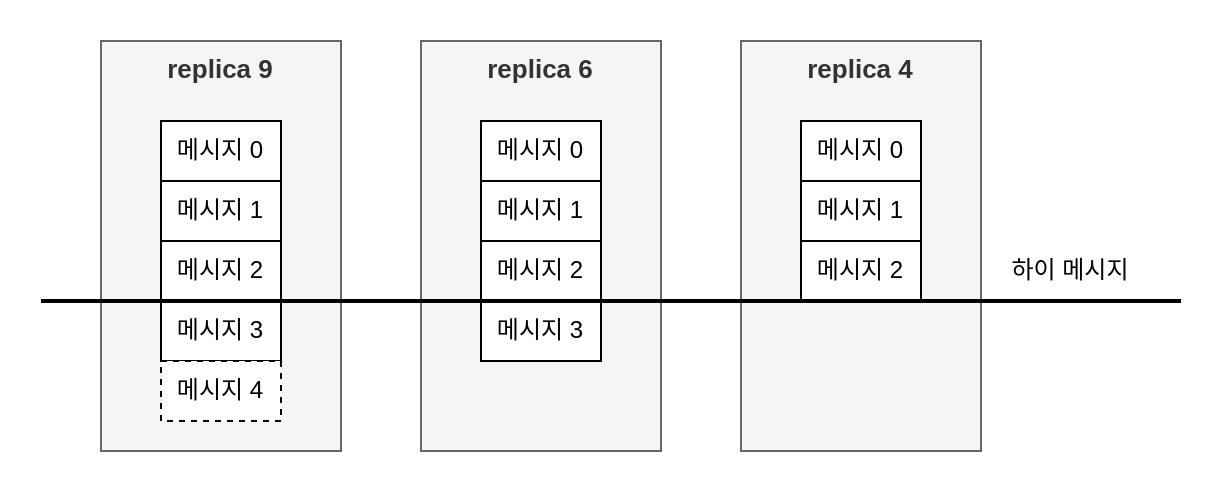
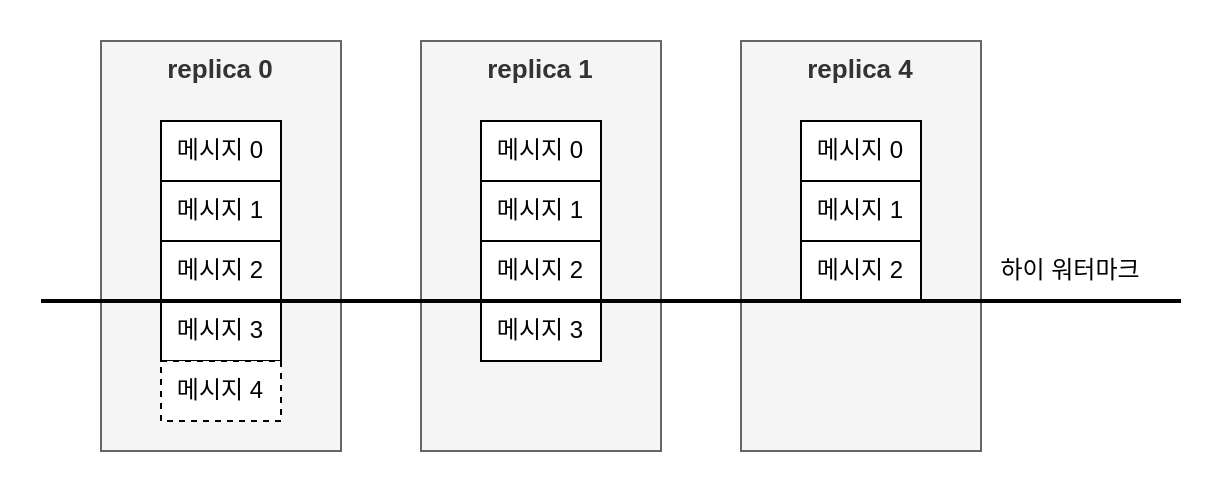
node "replica 9": label "replica 9" -> "replica 0"
node "replica 6": label "replica 6" -> "replica 1"
node "하이 메시지": label "하이 메시지" -> "하이 워터마크"
